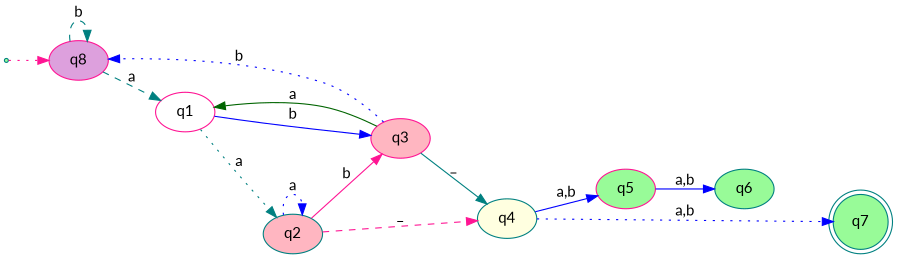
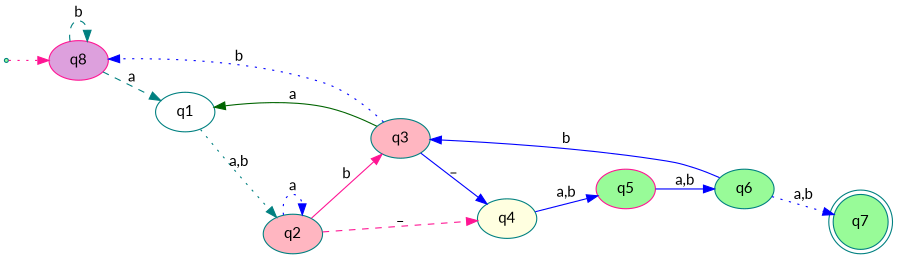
node "q1": color deeppink -> teal
edge "q1" -> "q3": now "q6" -> "q3"
node "q3": color deeppink -> teal
edge "q1" -> "q2": label "a" -> "a,b"
edge "q3" -> "q4": color teal -> blue
edge "q4" -> "q7": now "q6" -> "q7"
